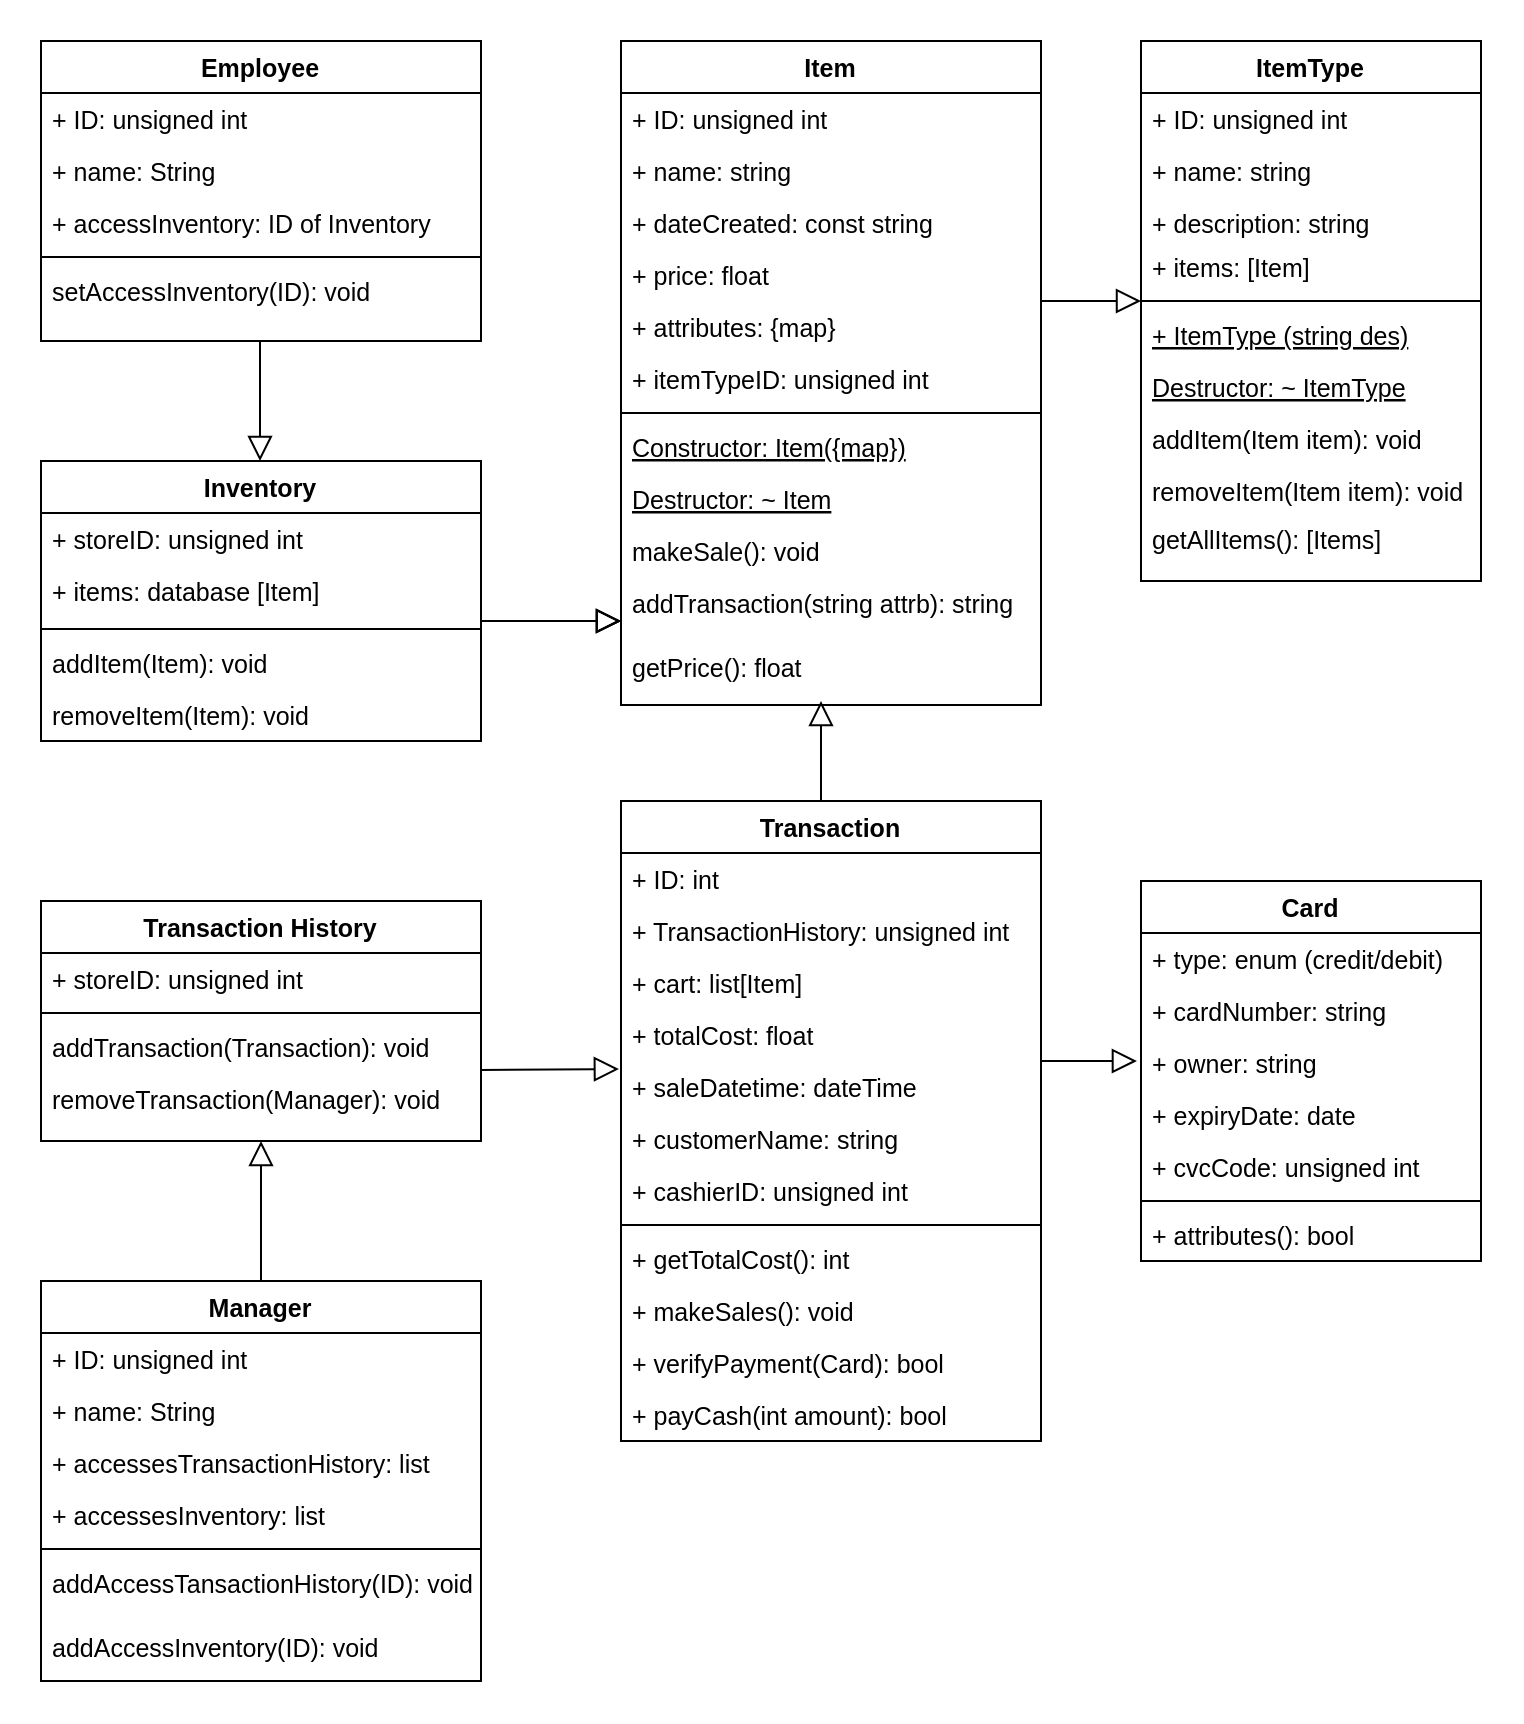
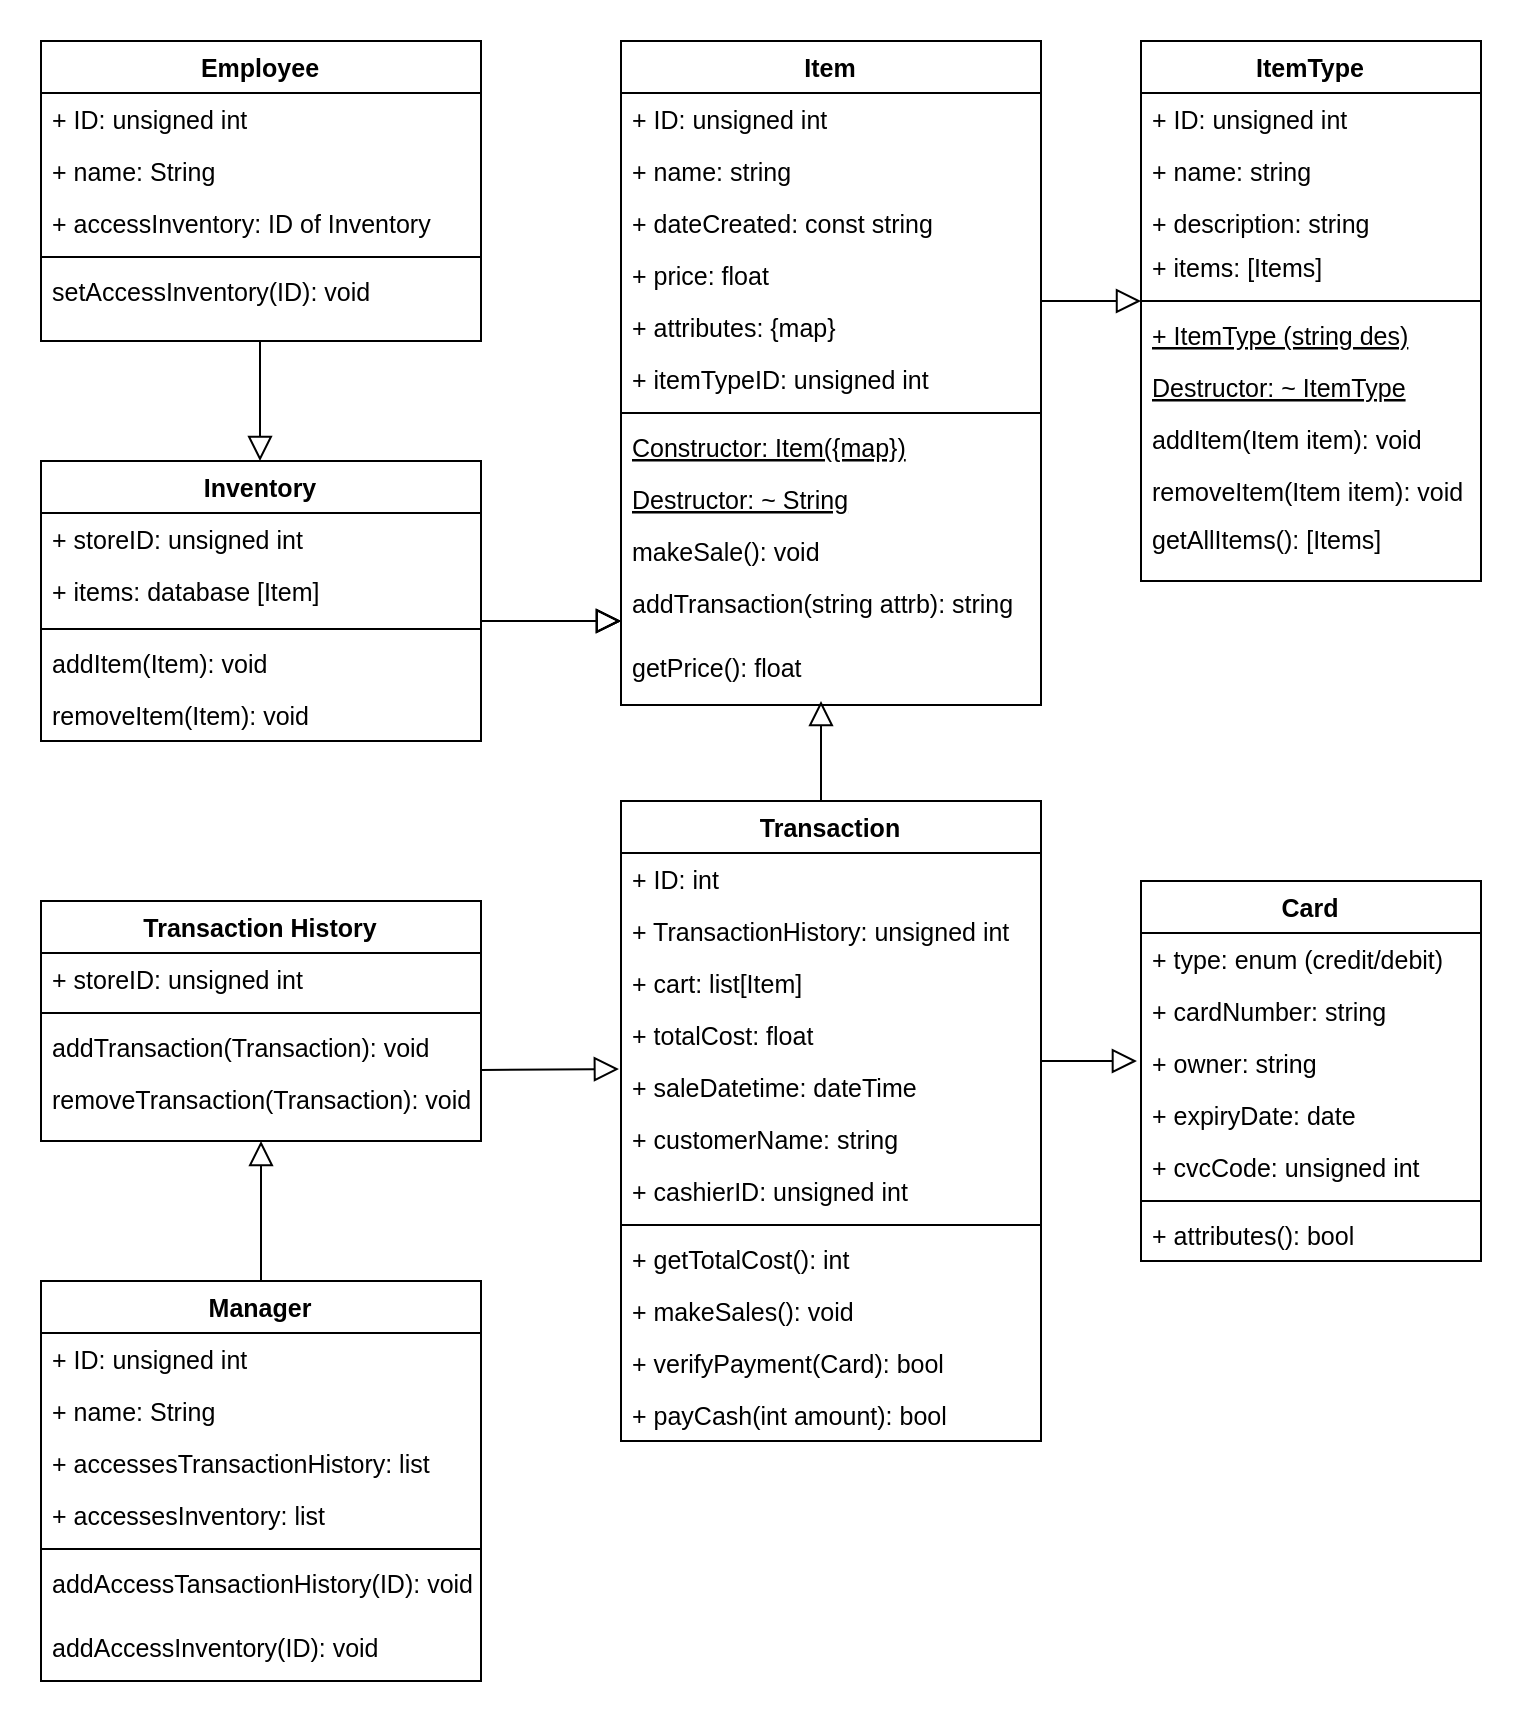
node "+ items: [Item]": label "+ items: [Item]" -> "+ items: [Items]"
node "Destructor: ~ Item": label "Destructor: ~ Item" -> "Destructor: ~ String"
node "removeTransaction(Manager): void": label "removeTransaction(Manager): void" -> "removeTransaction(Transaction): void"
